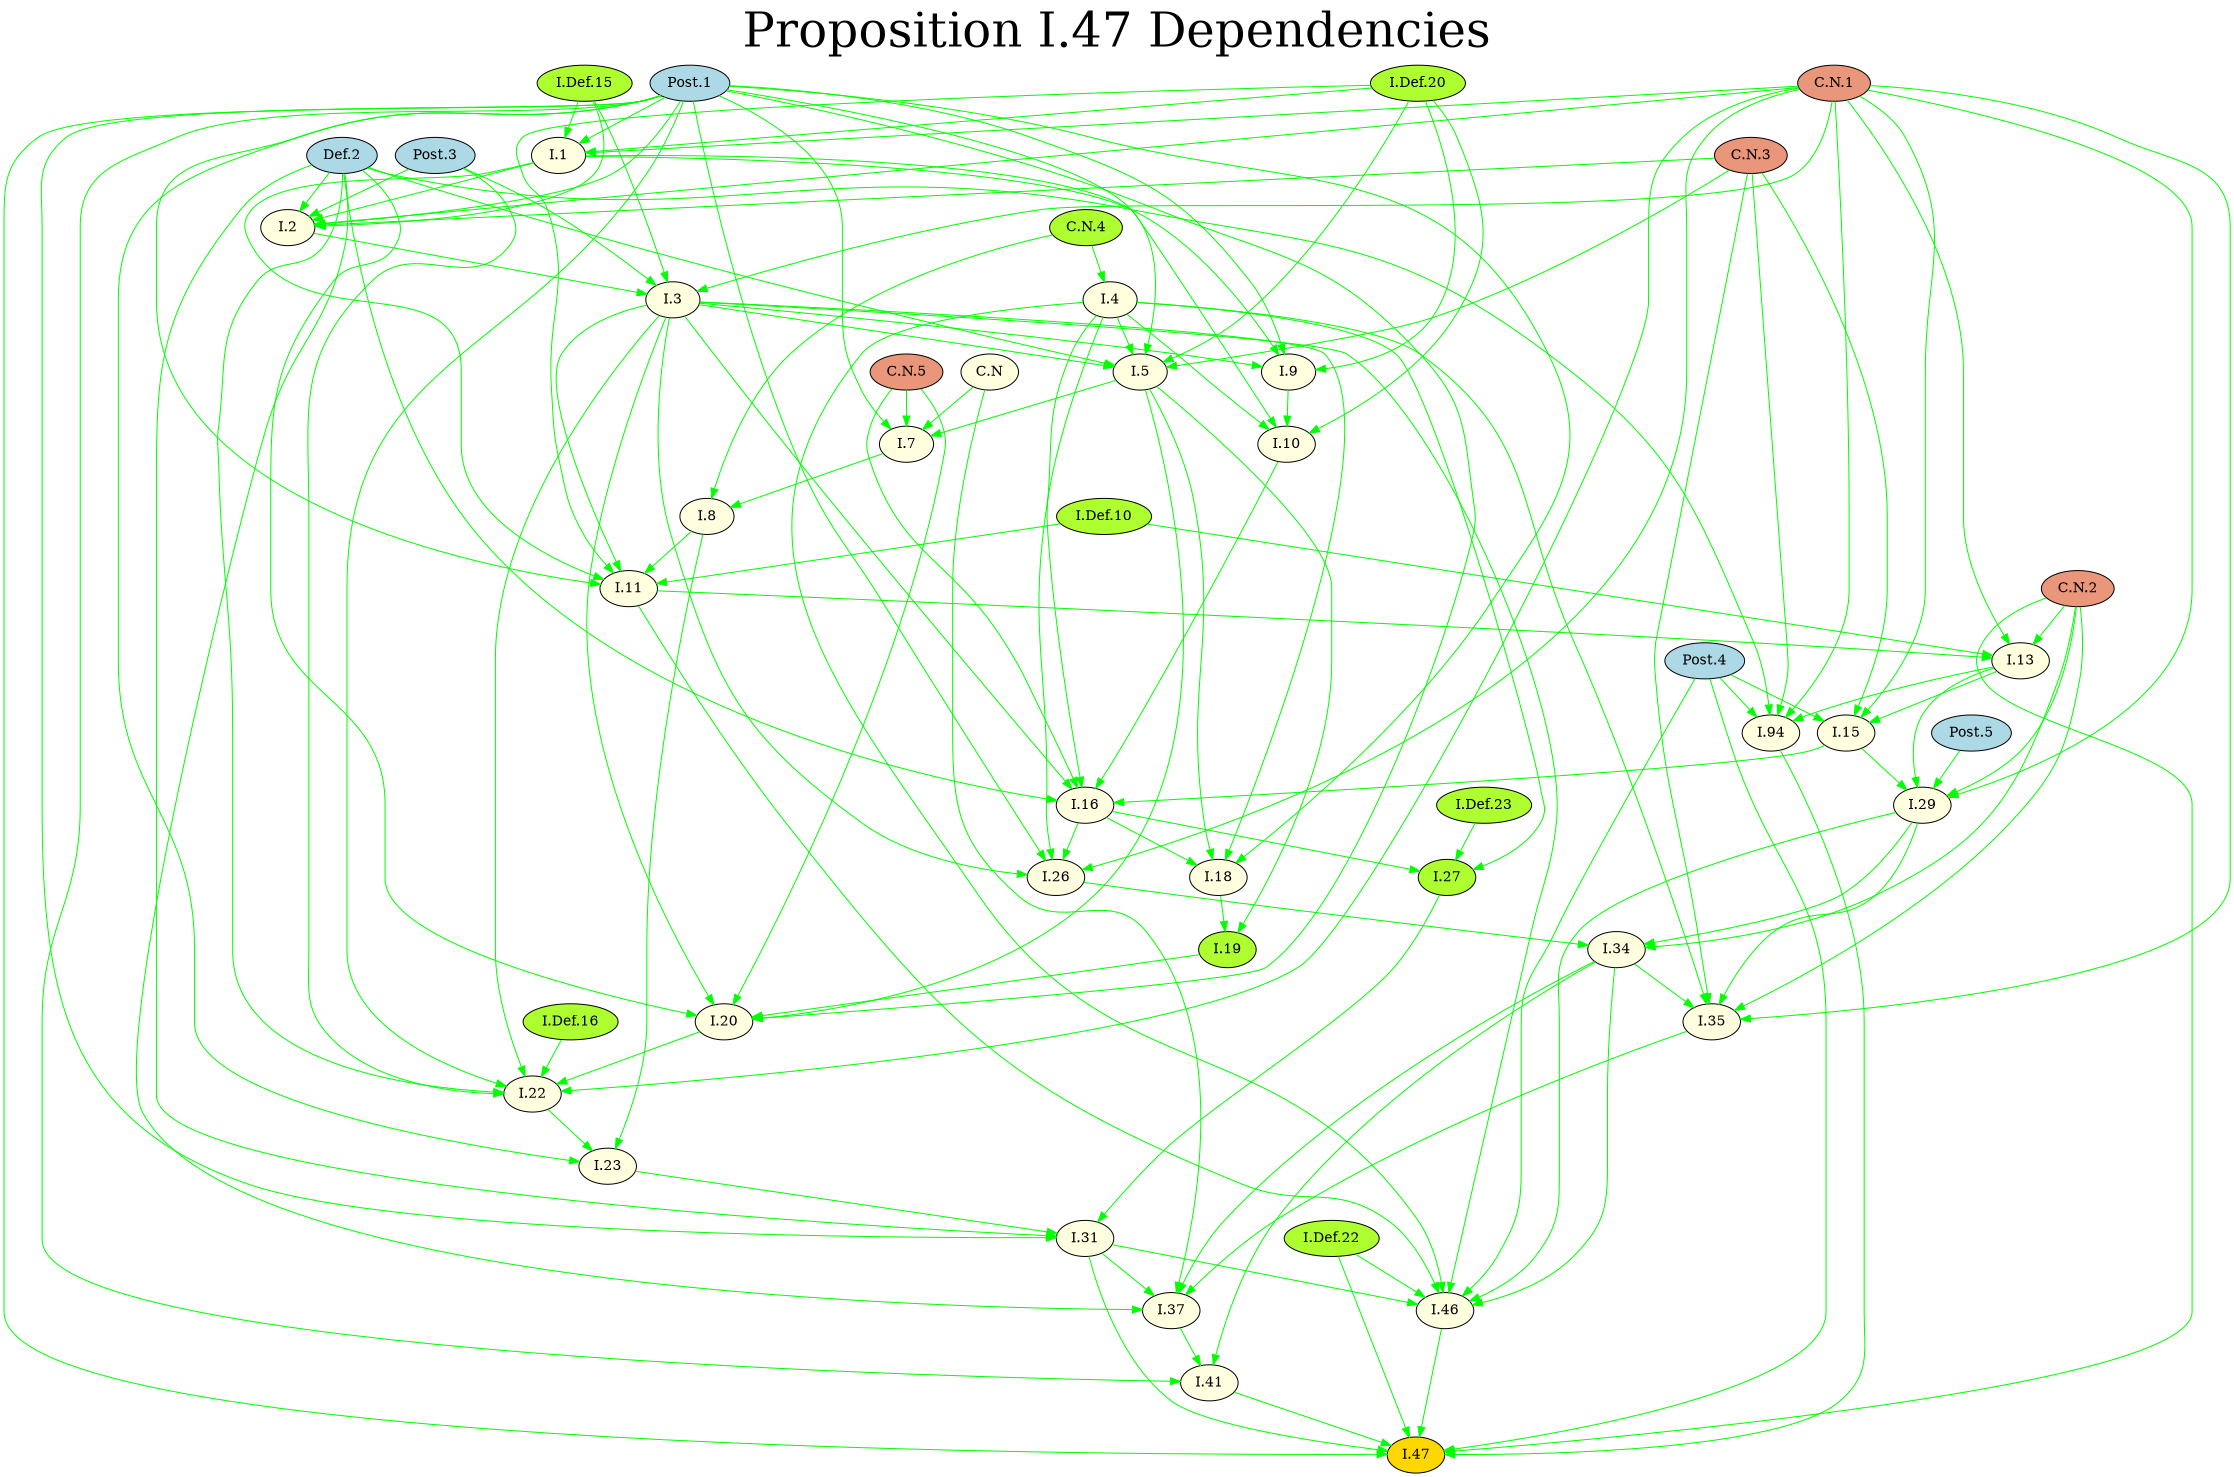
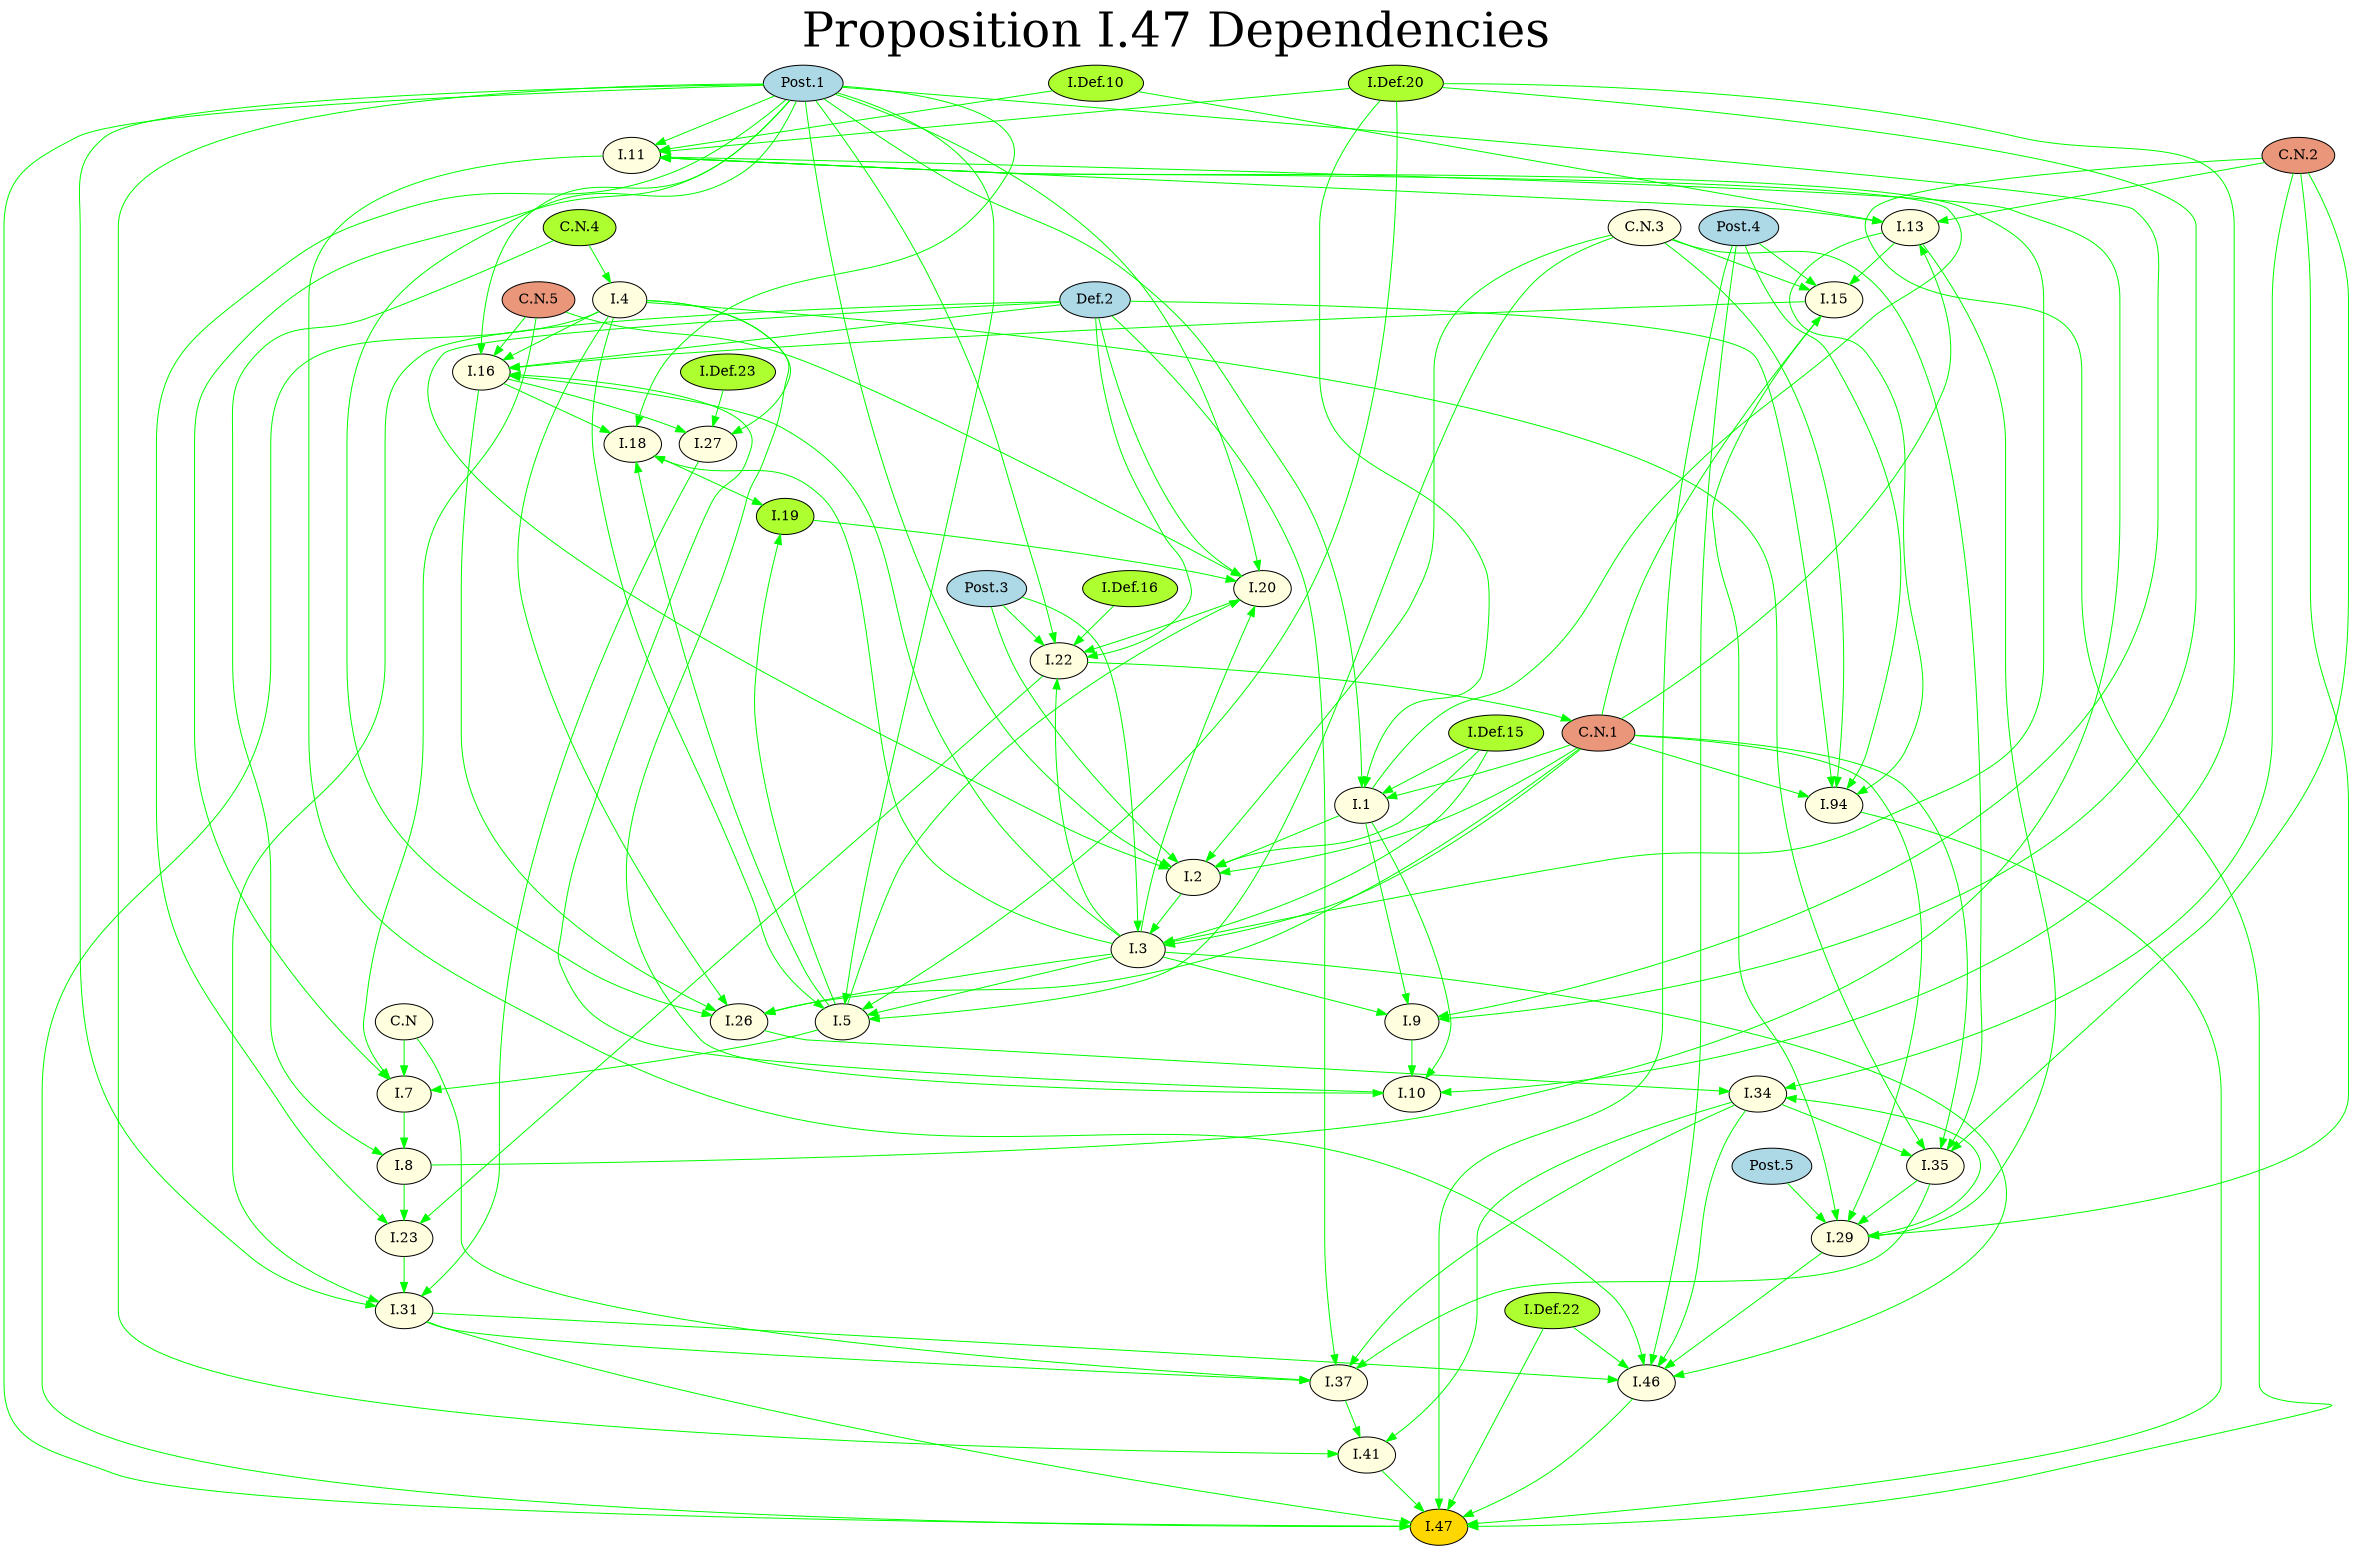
node "C.N.3": fillcolor darksalmon -> lightyellow
edge "Post.1" -> "I.16": added
edge "Def.2" -> "I.5": removed
edge "I.4" -> "I.46": now "I.4" -> "I.47"
edge "C.N.1" -> "I.22": reversed
node "I.27": fillcolor greenyellow -> lightyellow
edge "I.29" -> "I.35": reversed
